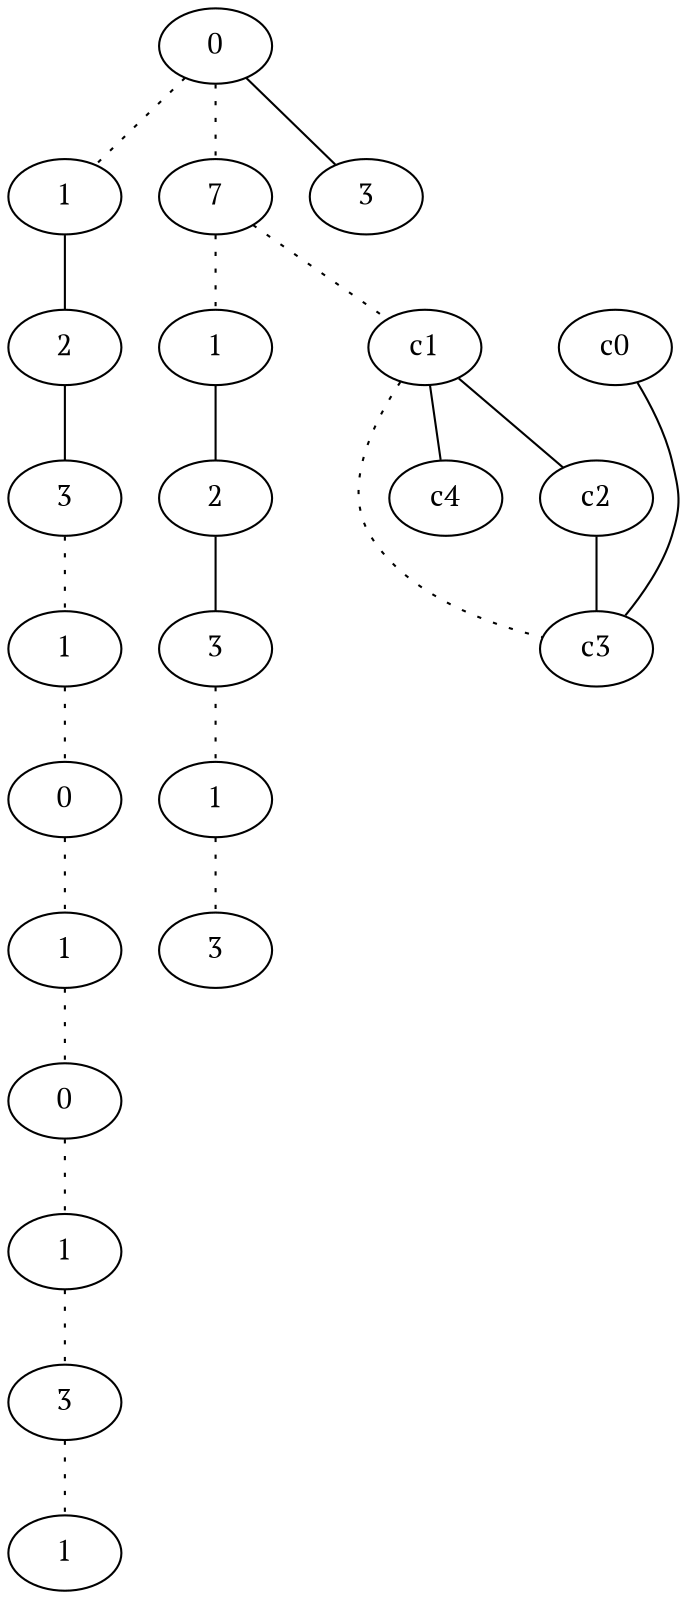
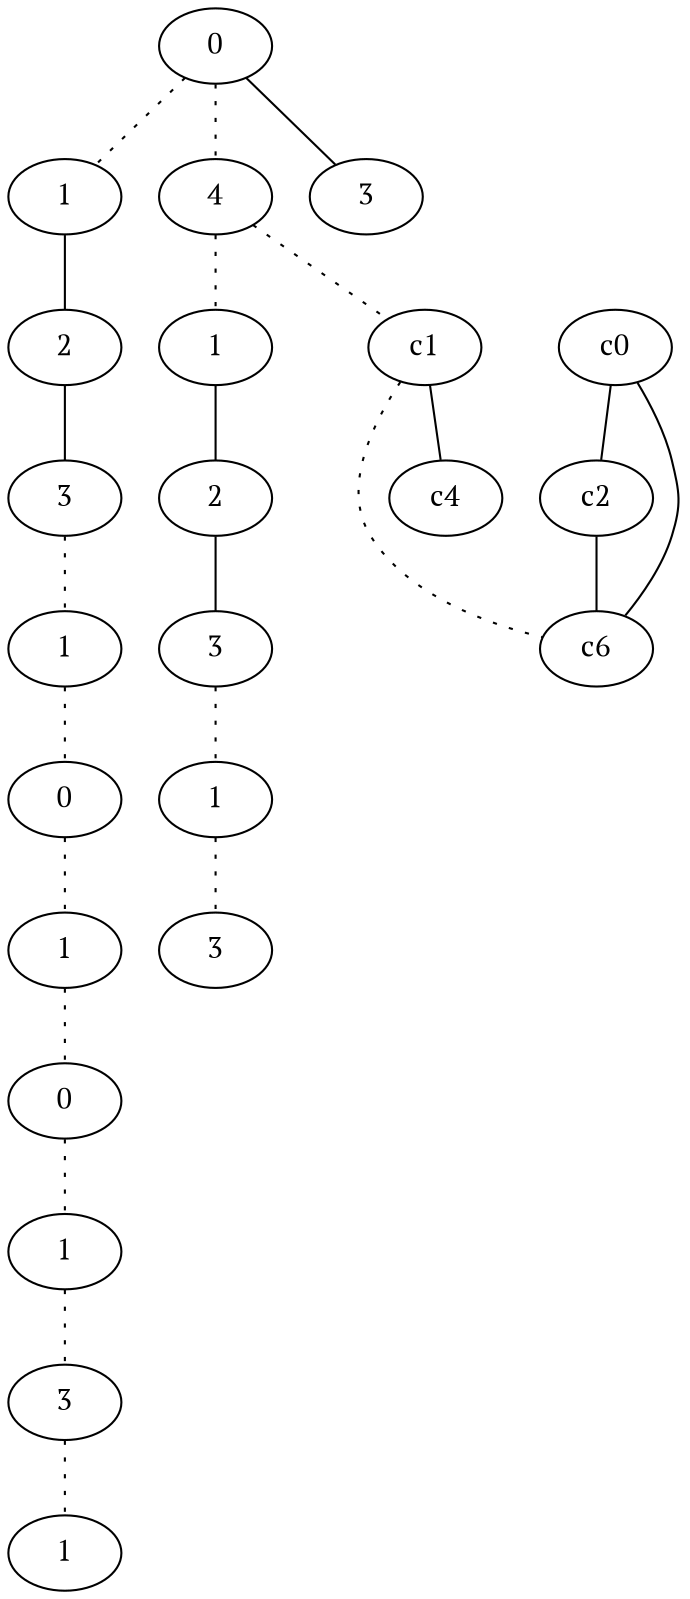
node "7": label "7" -> "4"
edge "c1" -- "c2": now "c0" -- "c2"
node "c3": label "c3" -> "c6"
